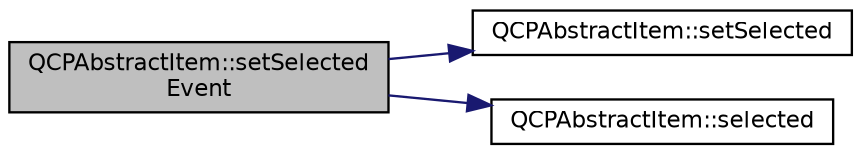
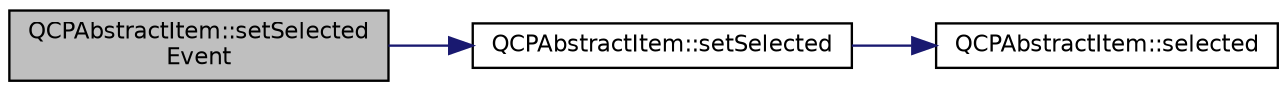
edge "QCPAbstractItem::setSelected Event" -> "QCPAbstractItem::selected": now "QCPAbstractItem::setSelected" -> "QCPAbstractItem::selected"
